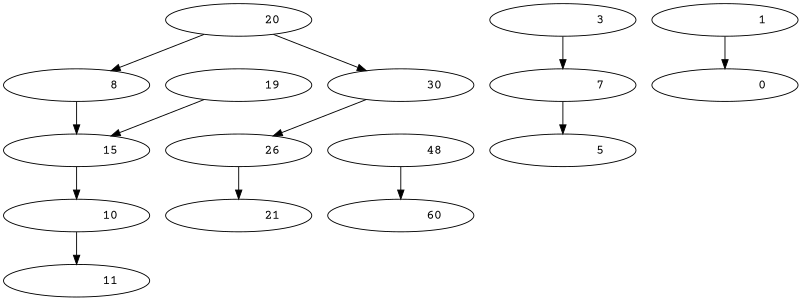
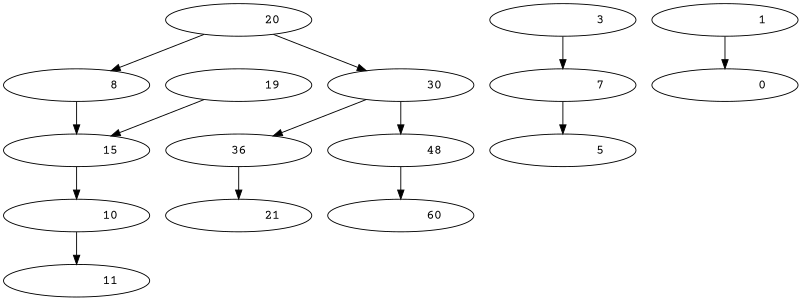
edge "30" -> "48": added
node "26": label "26" -> "36"
